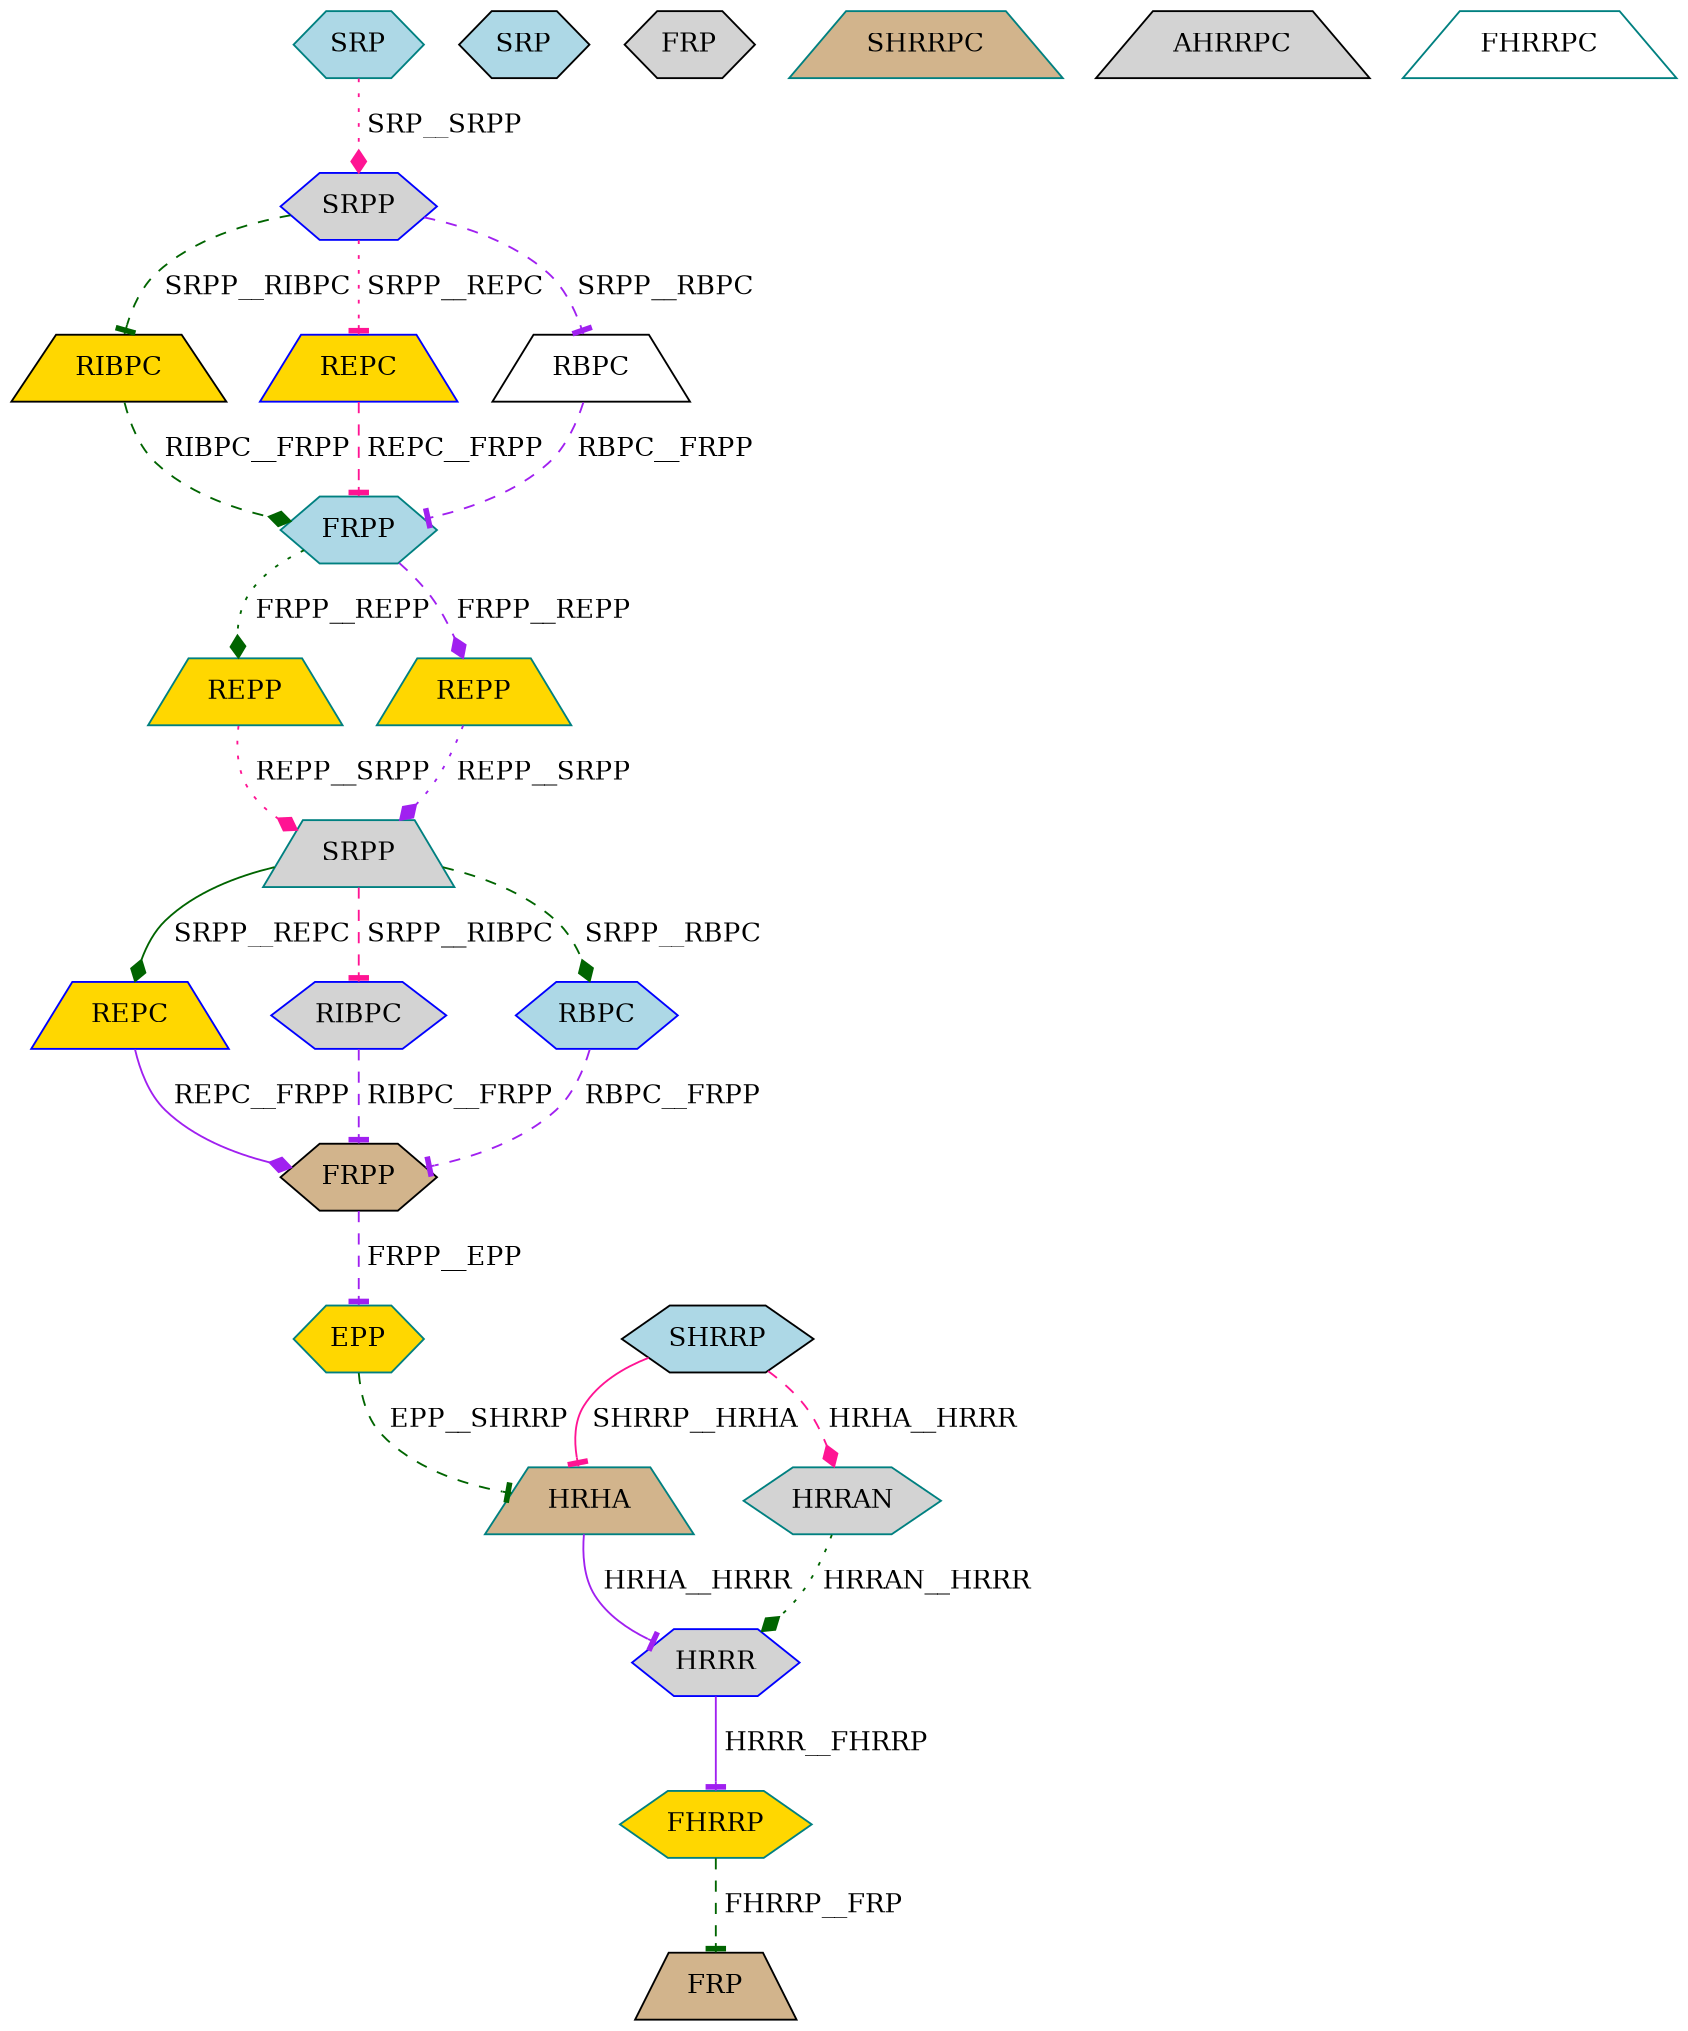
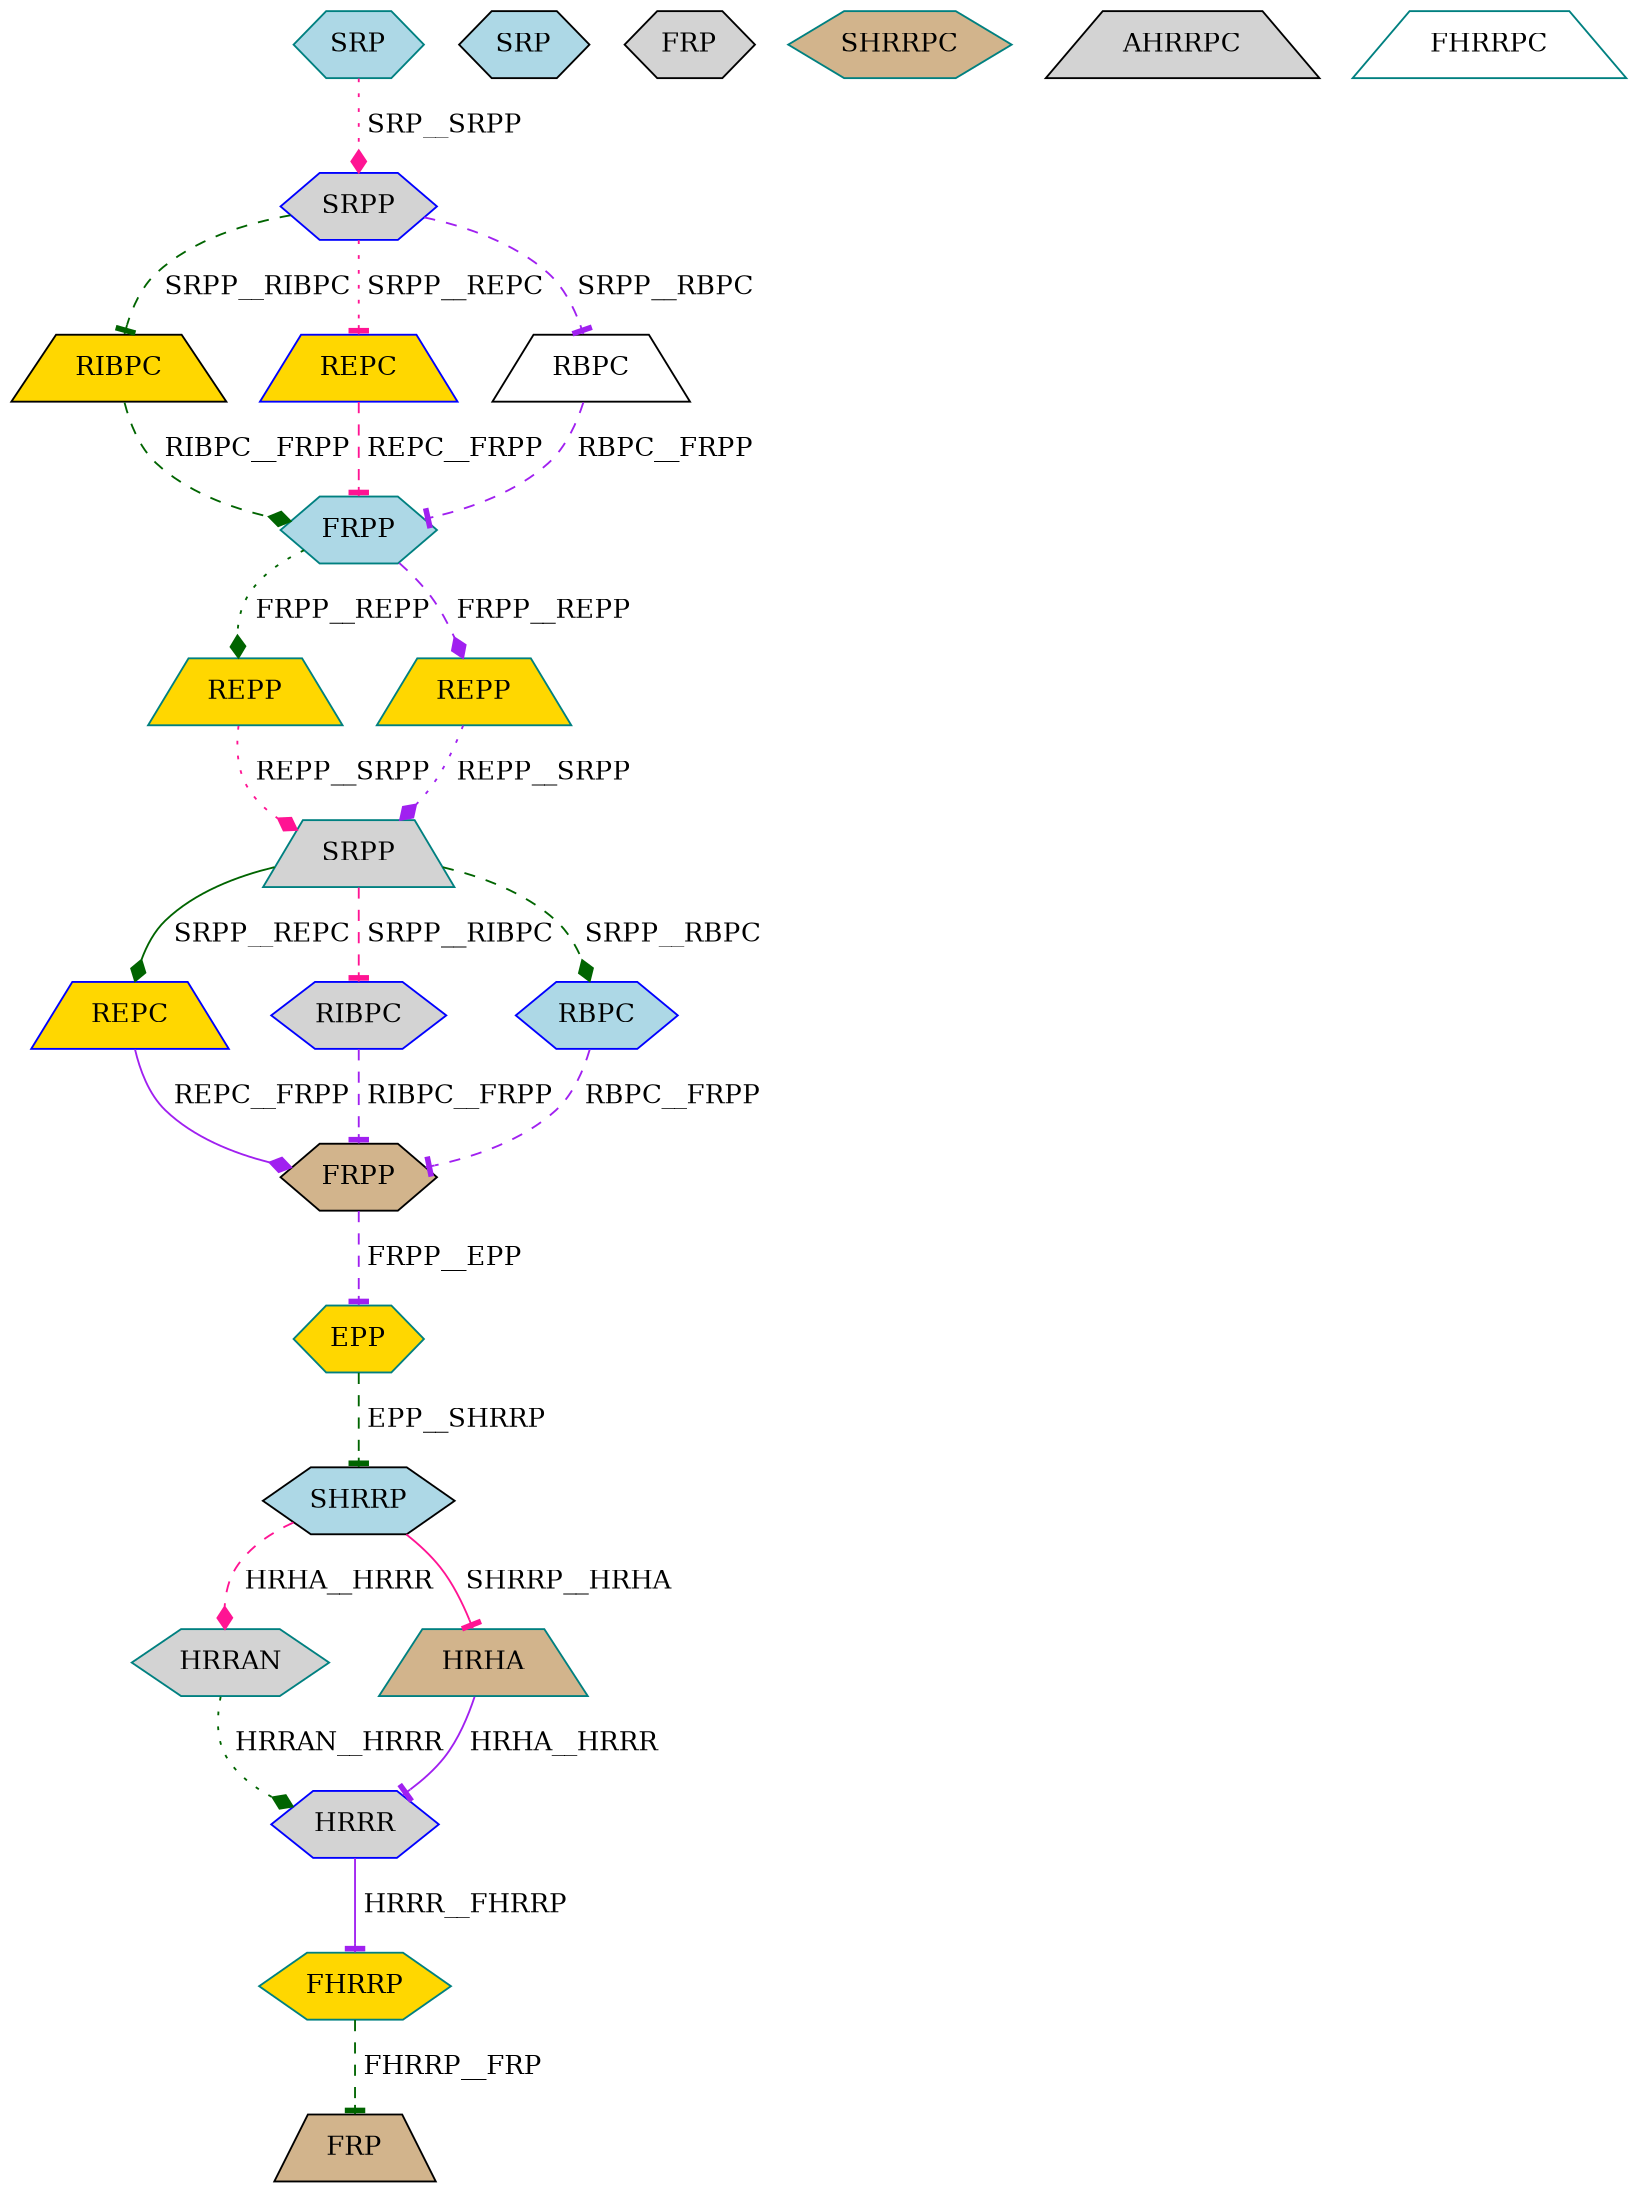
node "SHRRPC": shape trapezium -> hexagon
edge "EPP" -> "HRHA": now "EPP" -> "SHRRP"
